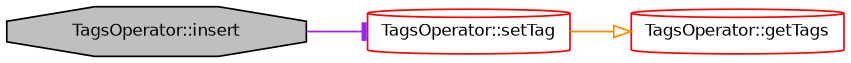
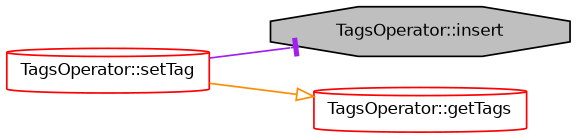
edge "TagsOperator::insert" -> "TagsOperator::setTag": reversed
